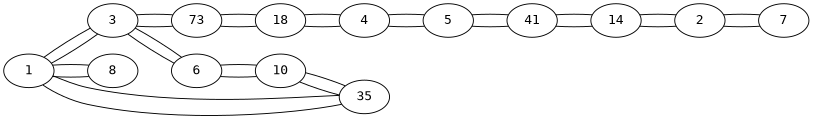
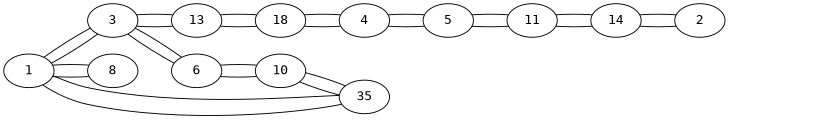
node "73": label "73" -> "13"
node "41": label "41" -> "11"
node "7": removed
